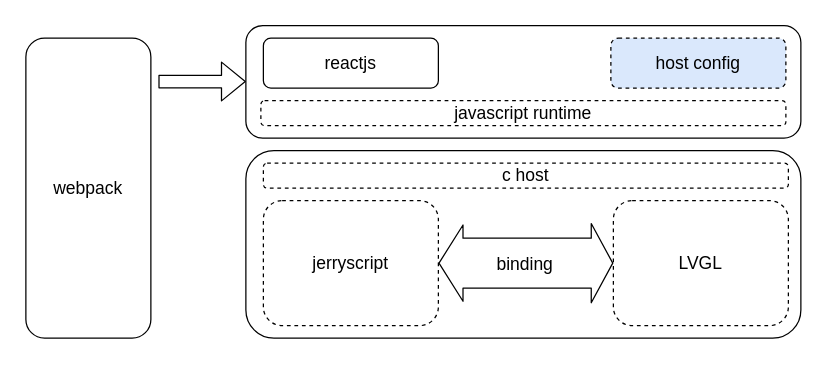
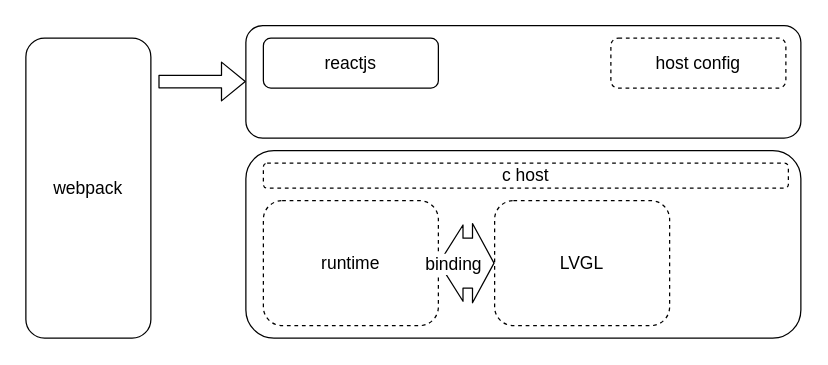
node "host config": fillcolor #dae8fc -> #ffffff
node "javascript runtime": removed
node "jerryscript": label "jerryscript" -> "runtime"
node "LVGL": moved (701, 263) -> (582, 263)
